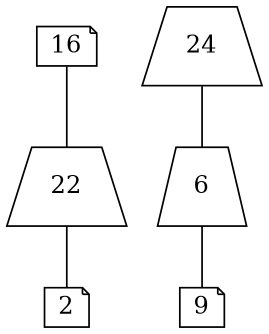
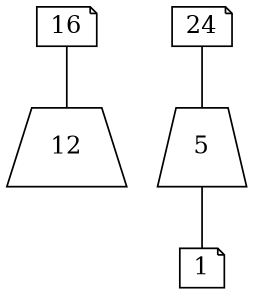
node "24": shape trapezium -> note
node "22": label "22" -> "12"
node "6": label "6" -> "5"
node "2": removed
node "9": label "9" -> "1"
